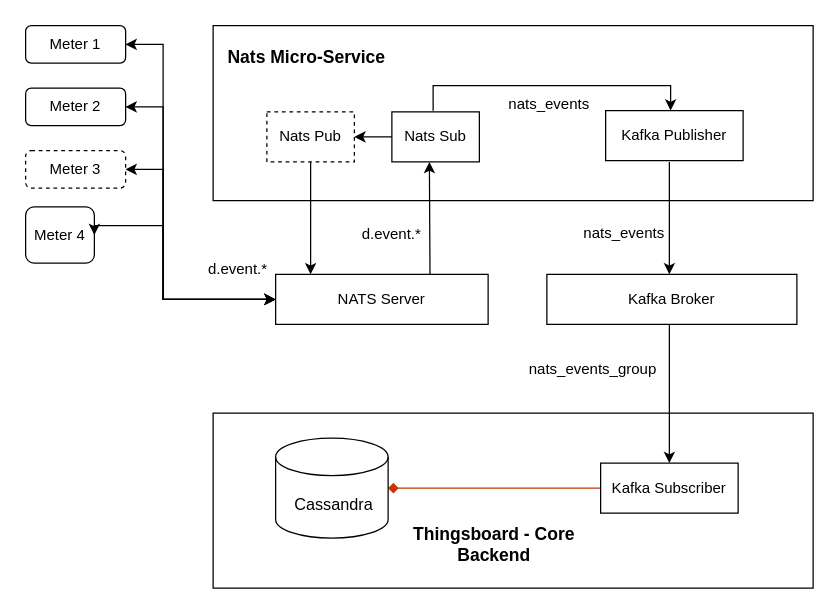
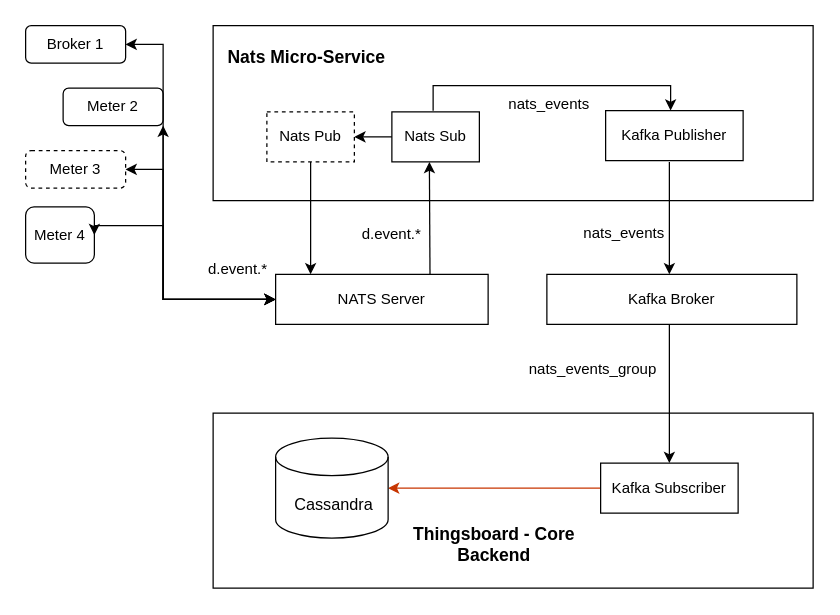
node "Meter 1": label "Meter 1" -> "Broker 1"
node "Meter 2": moved (76, 107) -> (113, 107)
edge "Kafka Subscriber" -> "Cassandra": arrowhead diamond -> classic
